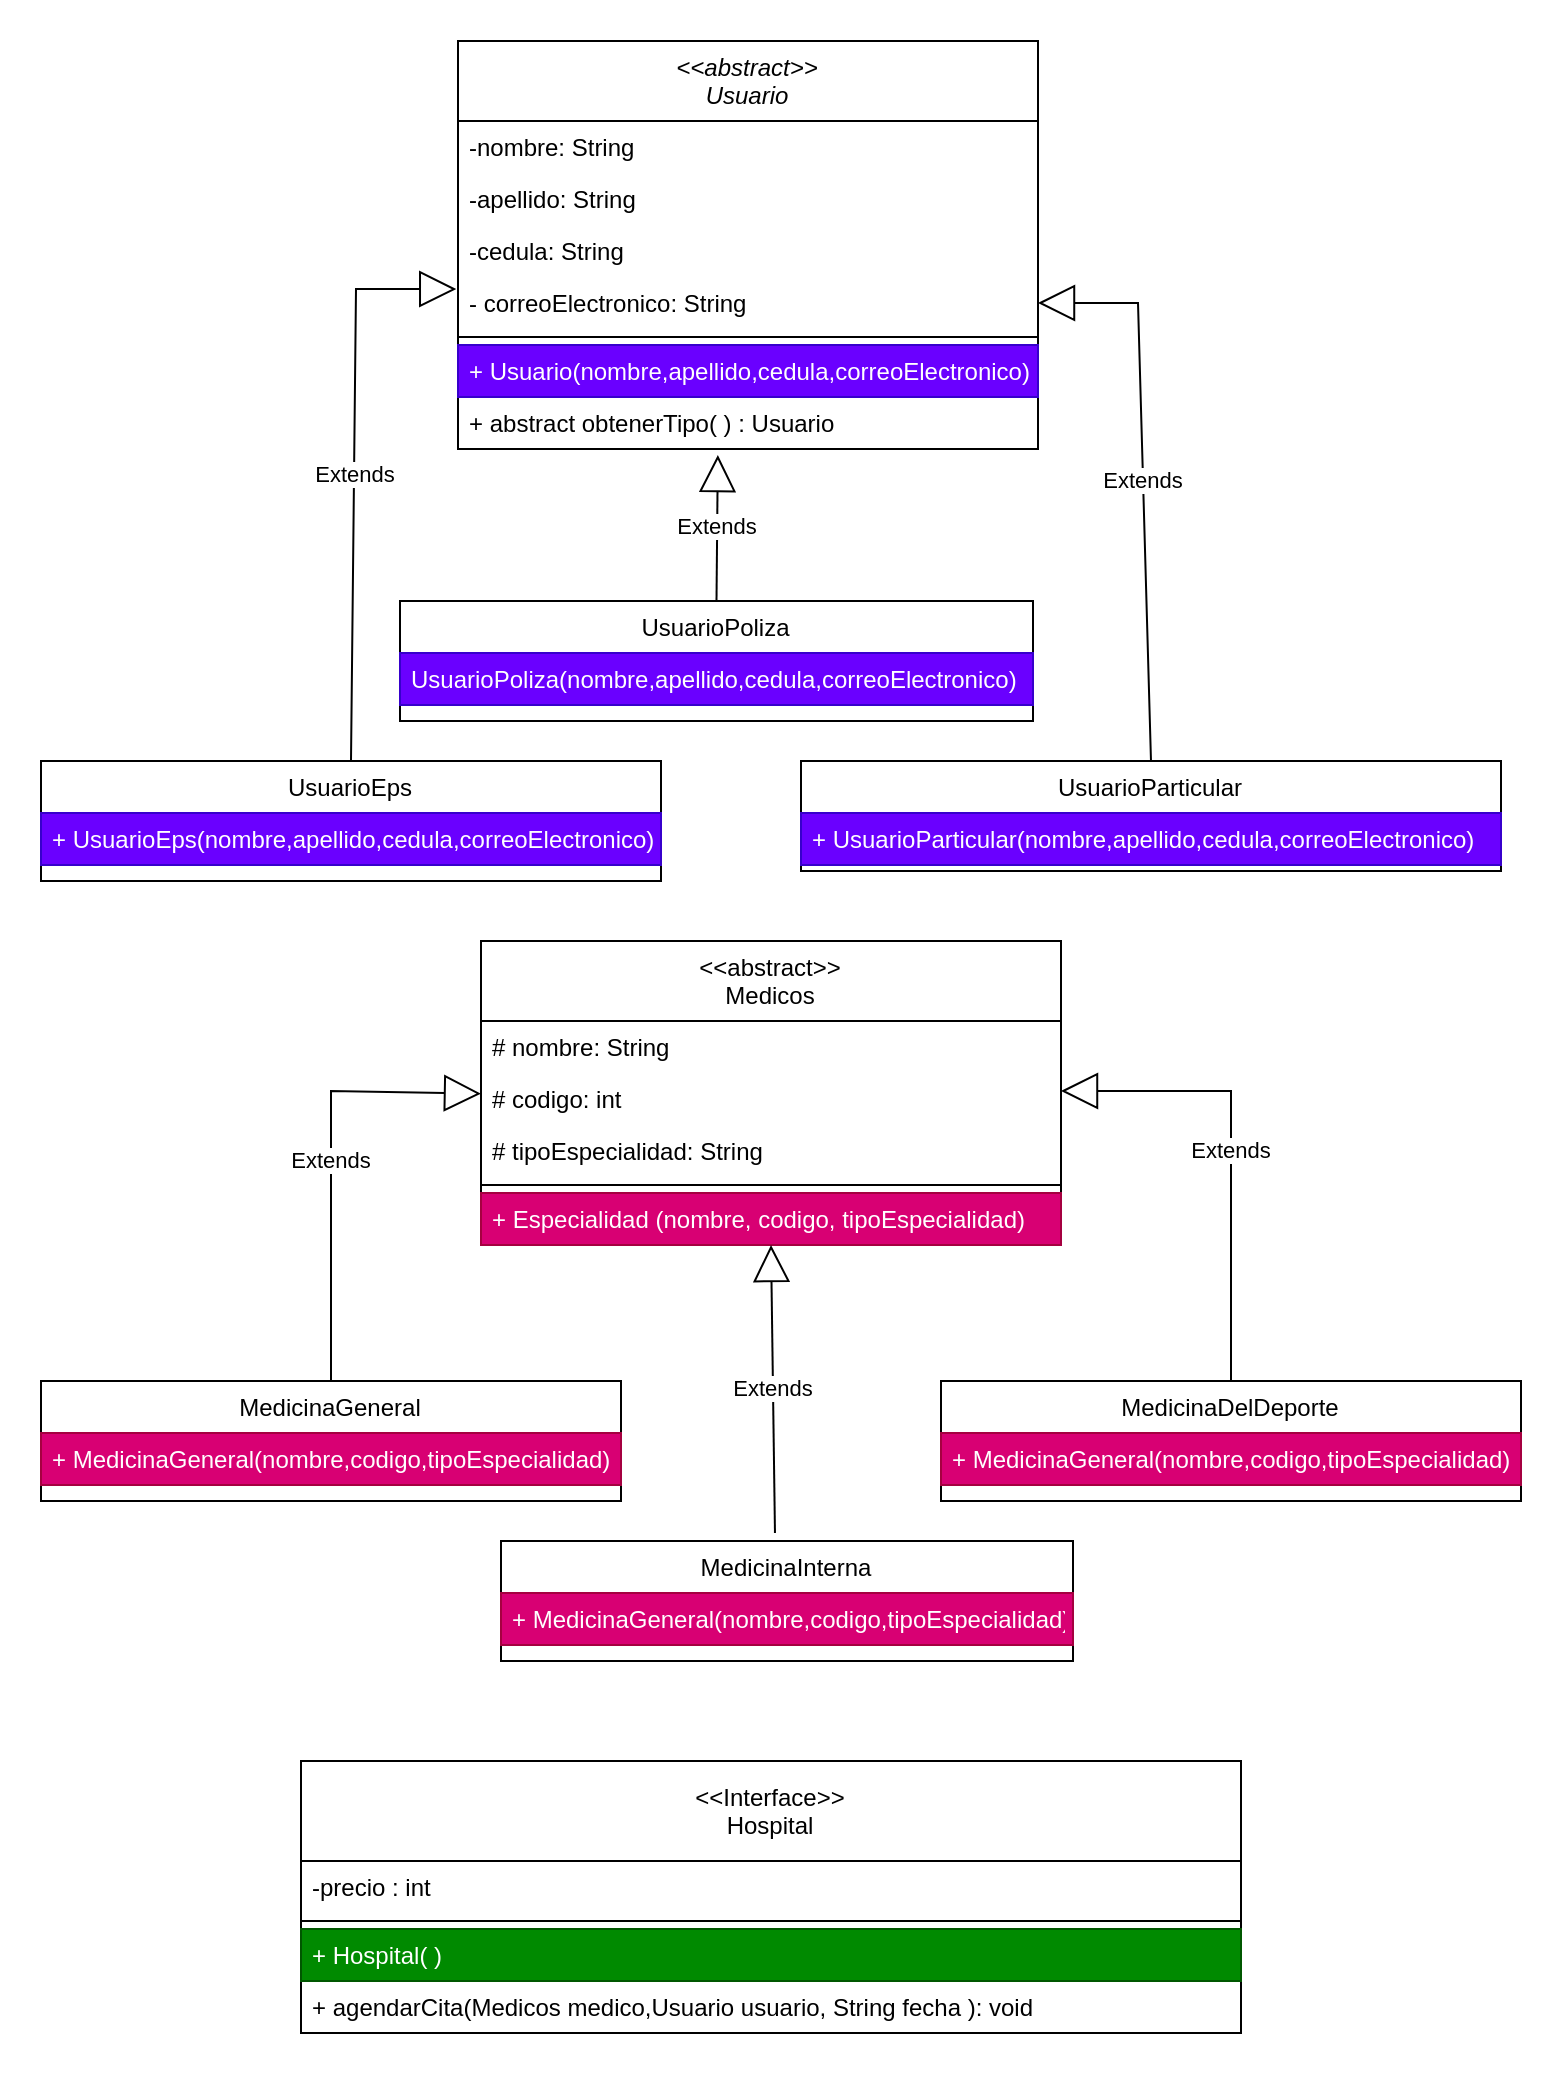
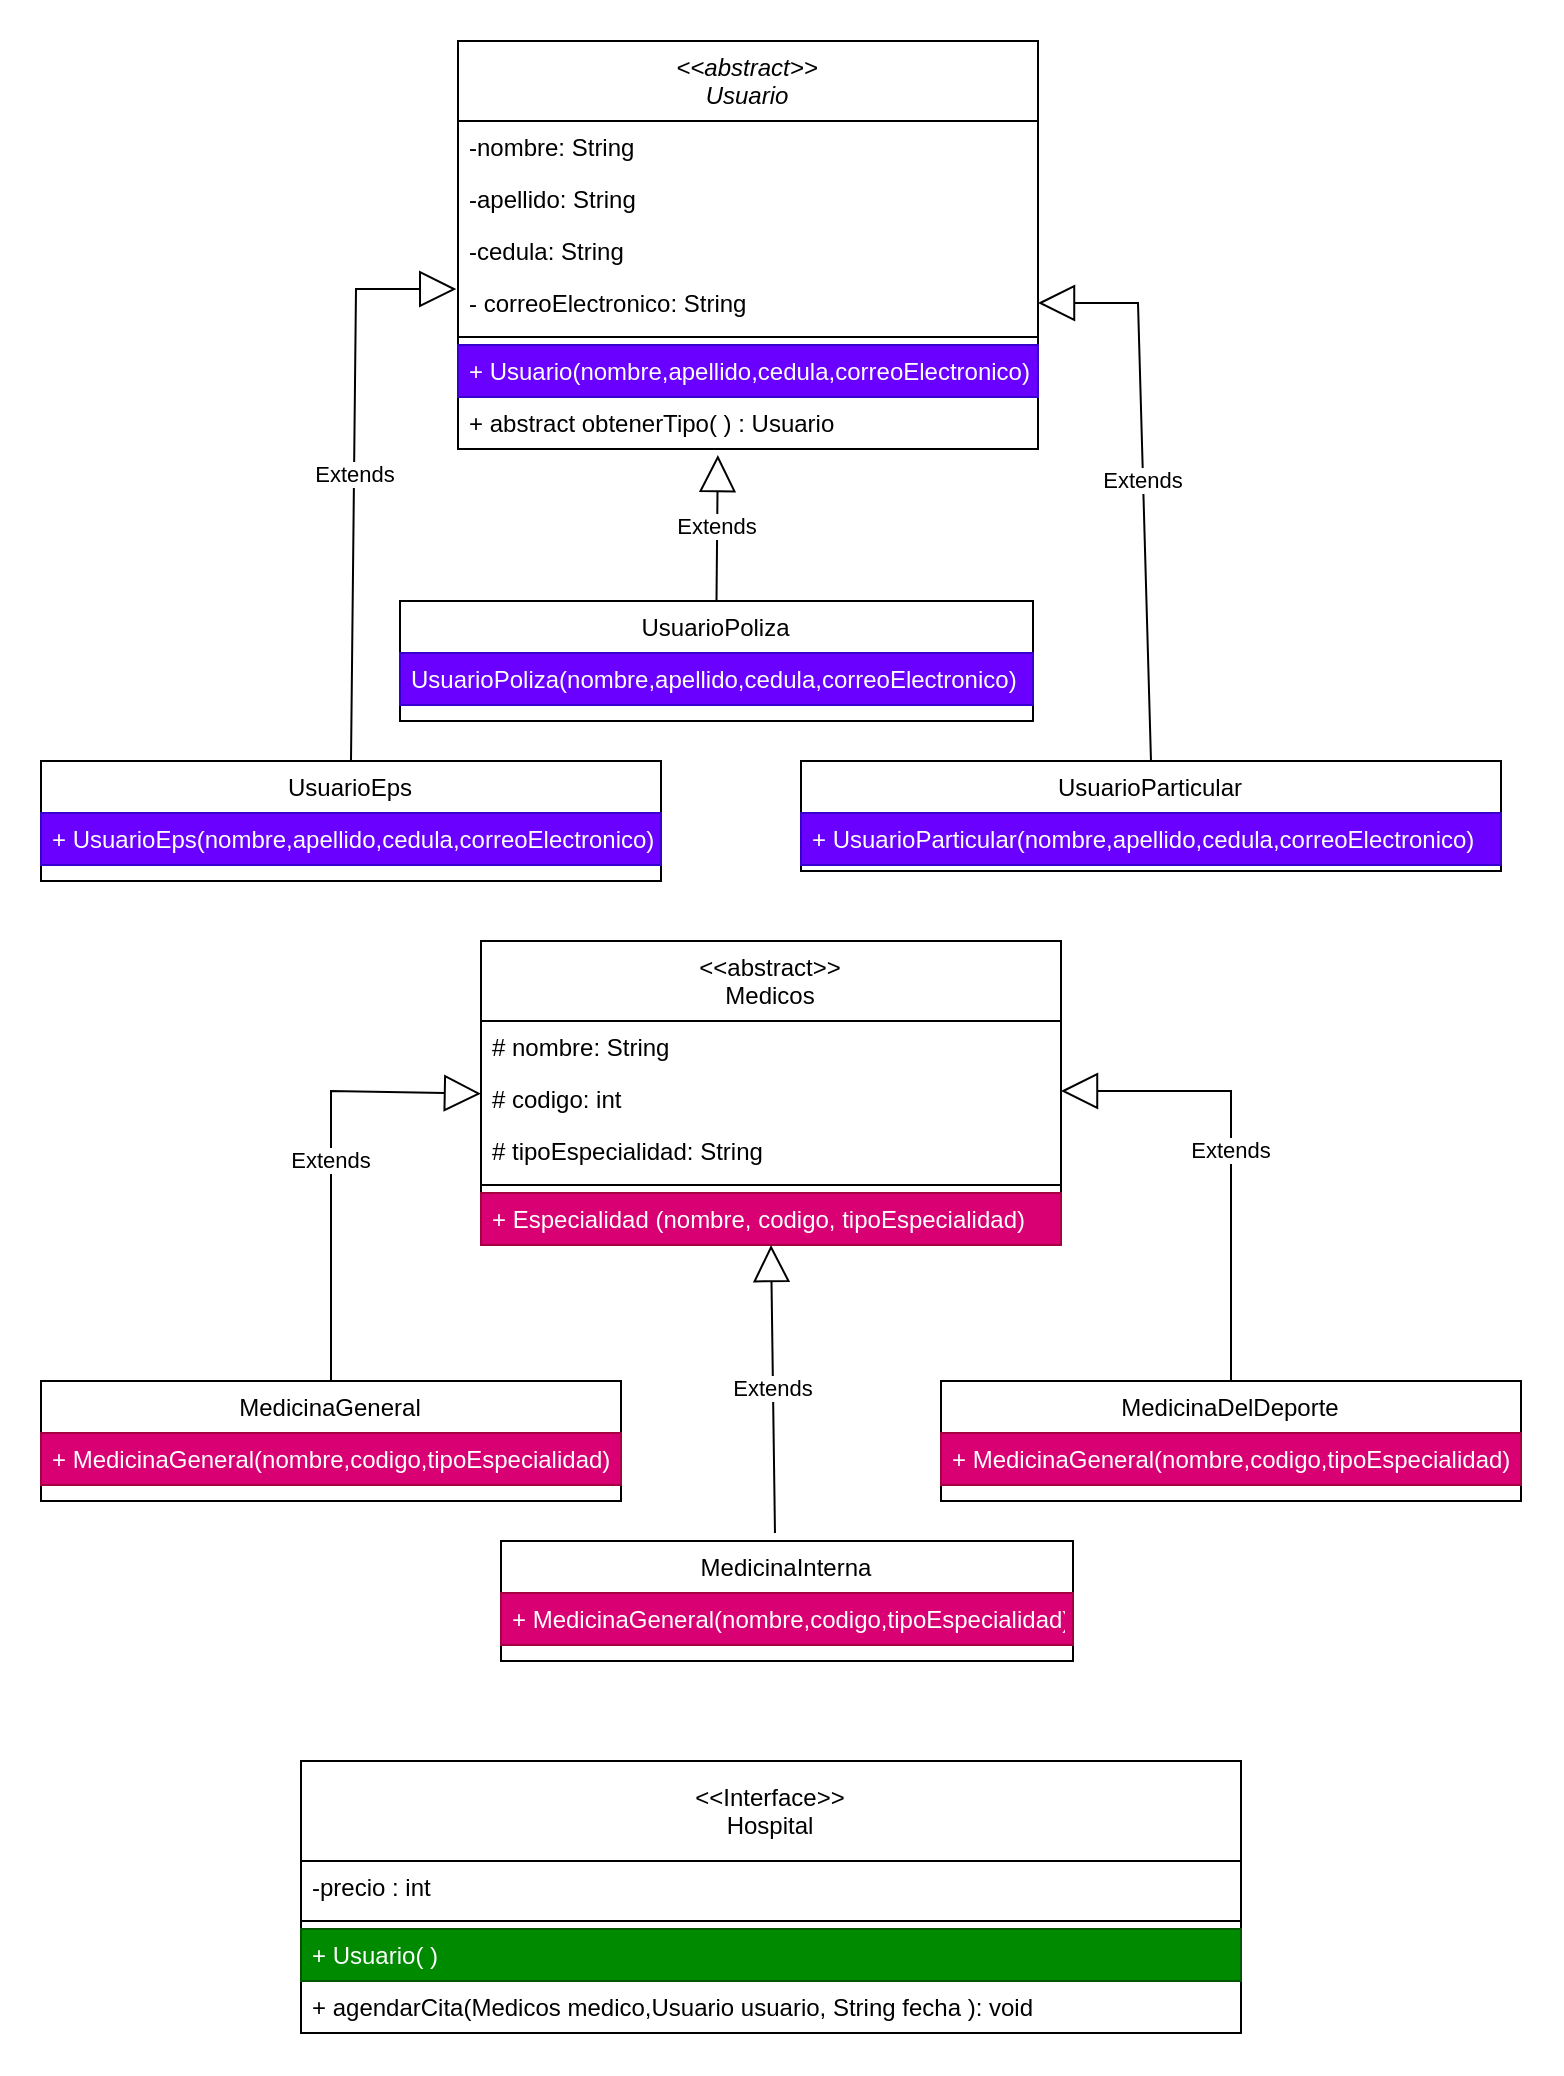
node "+ Hospital( )": label "+ Hospital( )" -> "+ Usuario( )"
